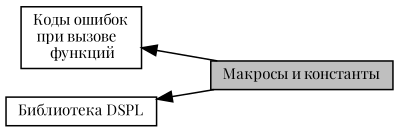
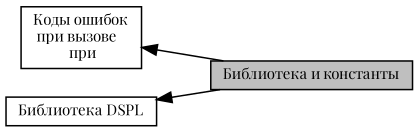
node "Коды ошибок при вызове функций": label "Коды ошибок при вызове функций" -> "Коды ошибок при вызове при"
node "Макросы и константы": label "Макросы и константы" -> "Библиотека и константы"
